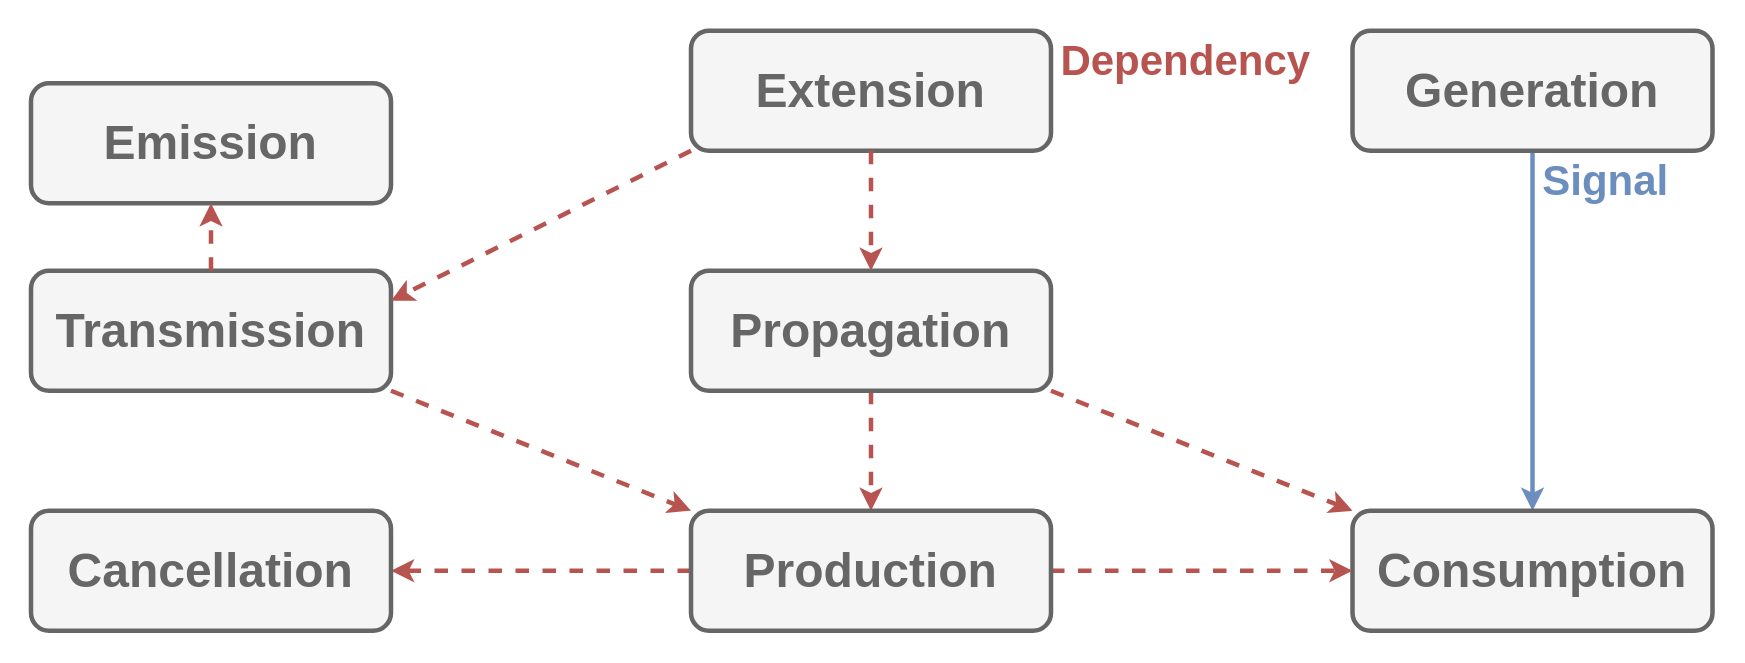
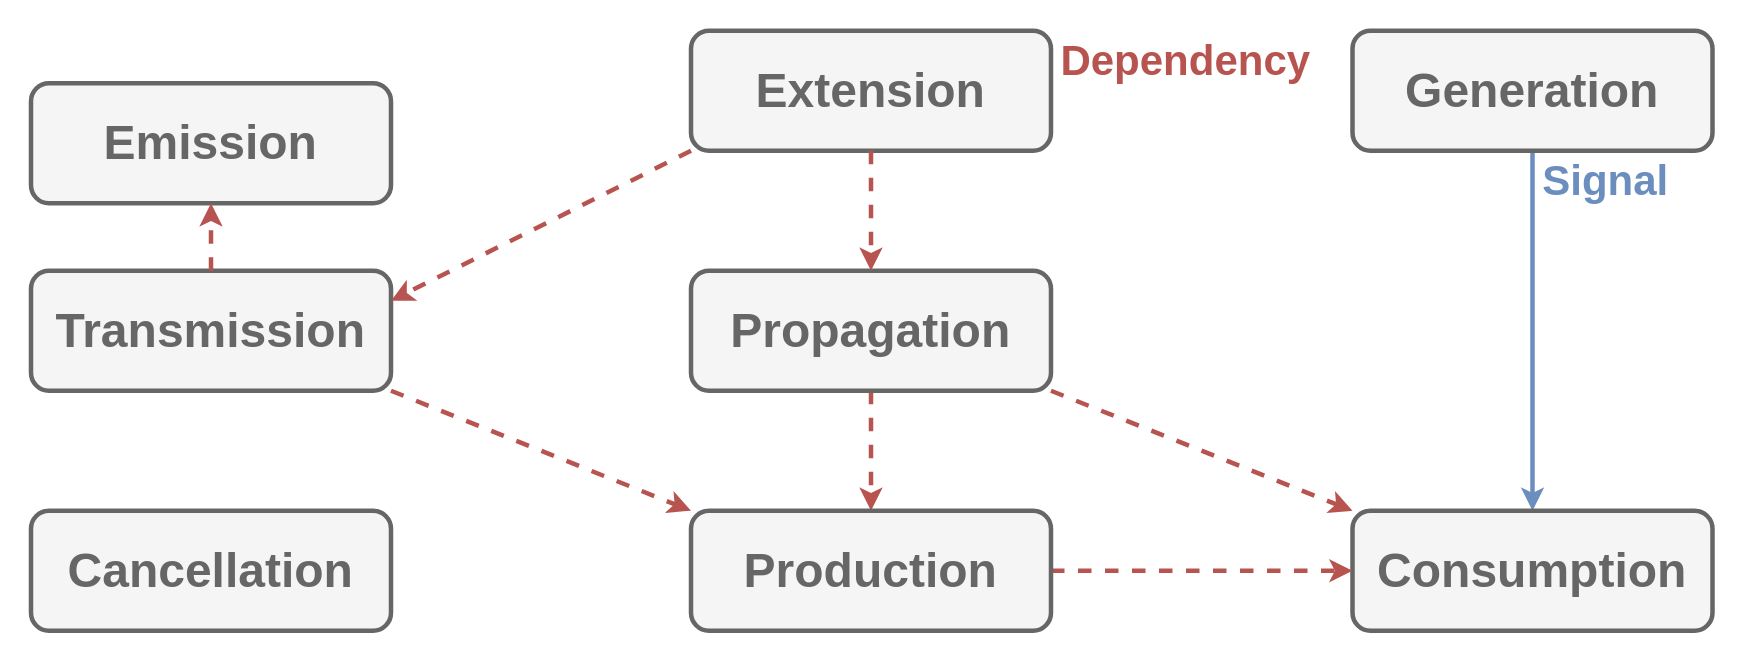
edge "Production" -> "Cancellation": removed
